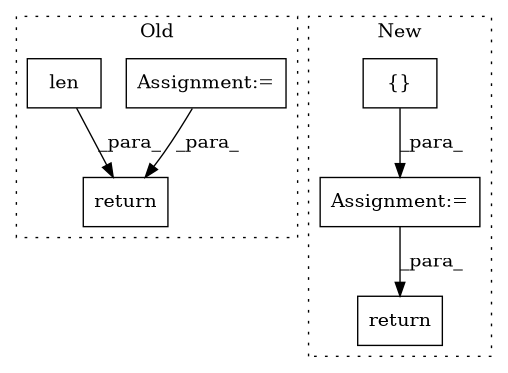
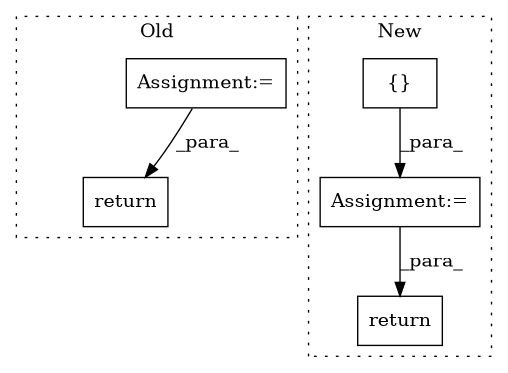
node "len": removed
